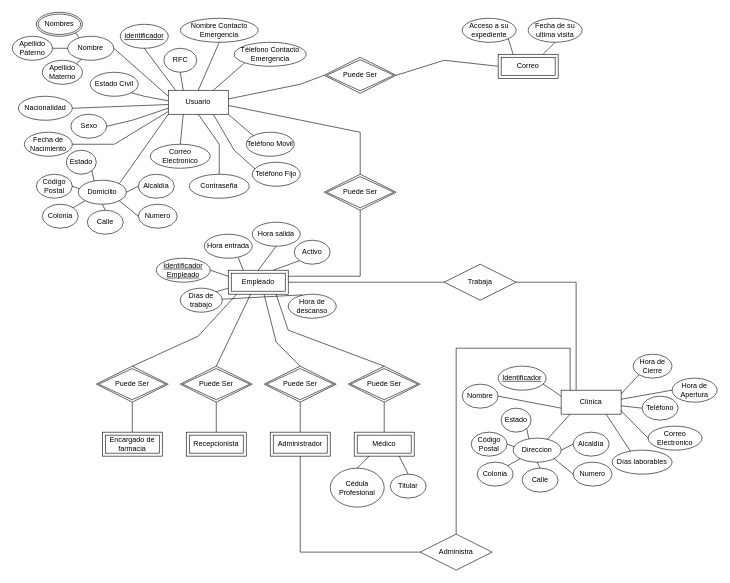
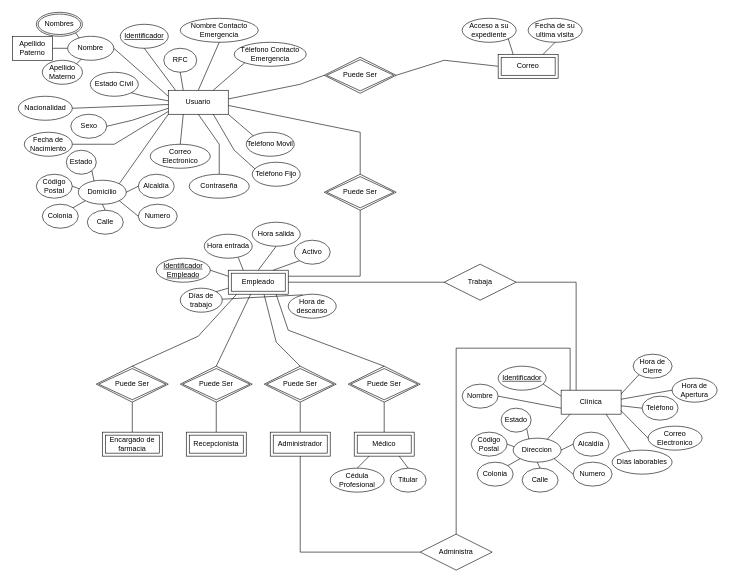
node "Apellido Paterno": shape ellipse -> rectangle
node "Titular": moved (408, 486) -> (408, 480)
node "Cédula Profesional": size 54x39 -> 54x24
